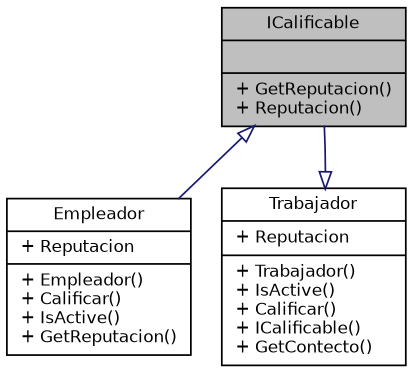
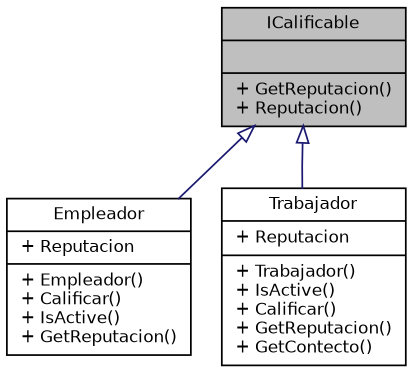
edge "ICalificable" -> "Trabajador": reversed
node "Trabajador": text "+ ICalificable()" -> "+ GetReputacion()"
